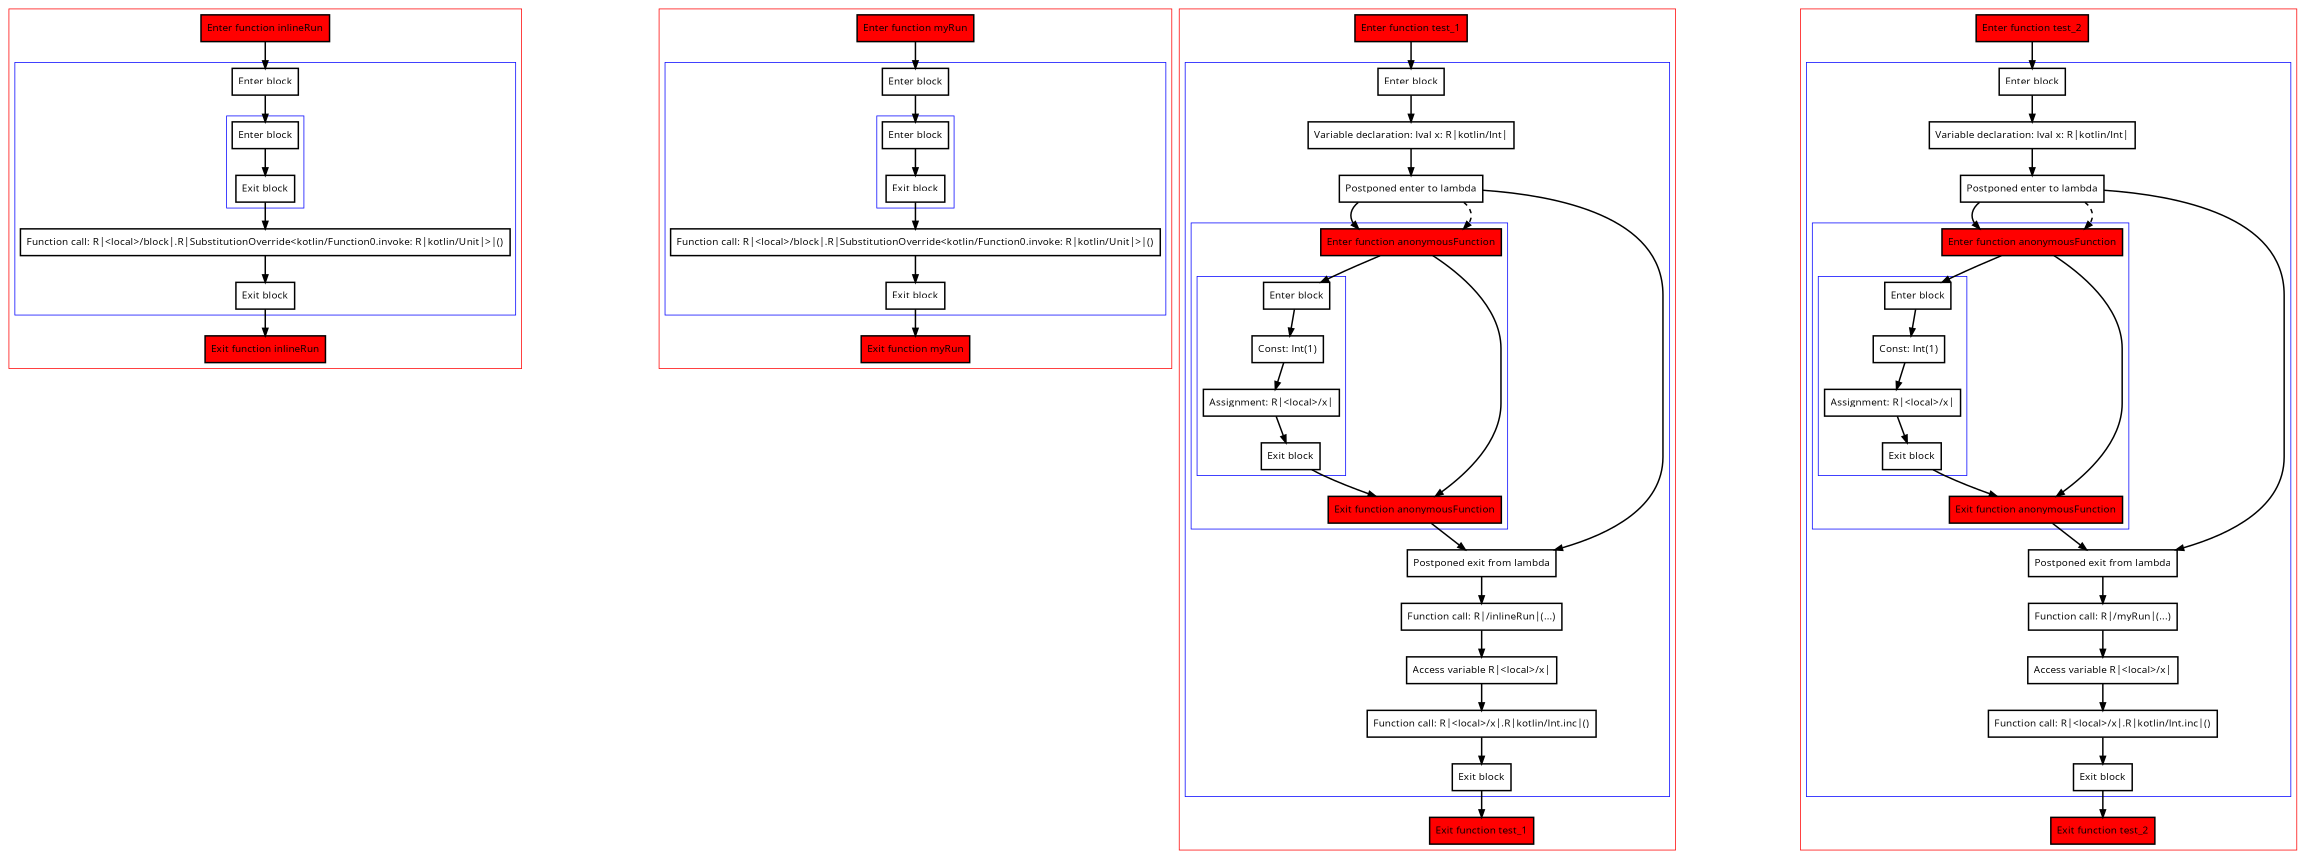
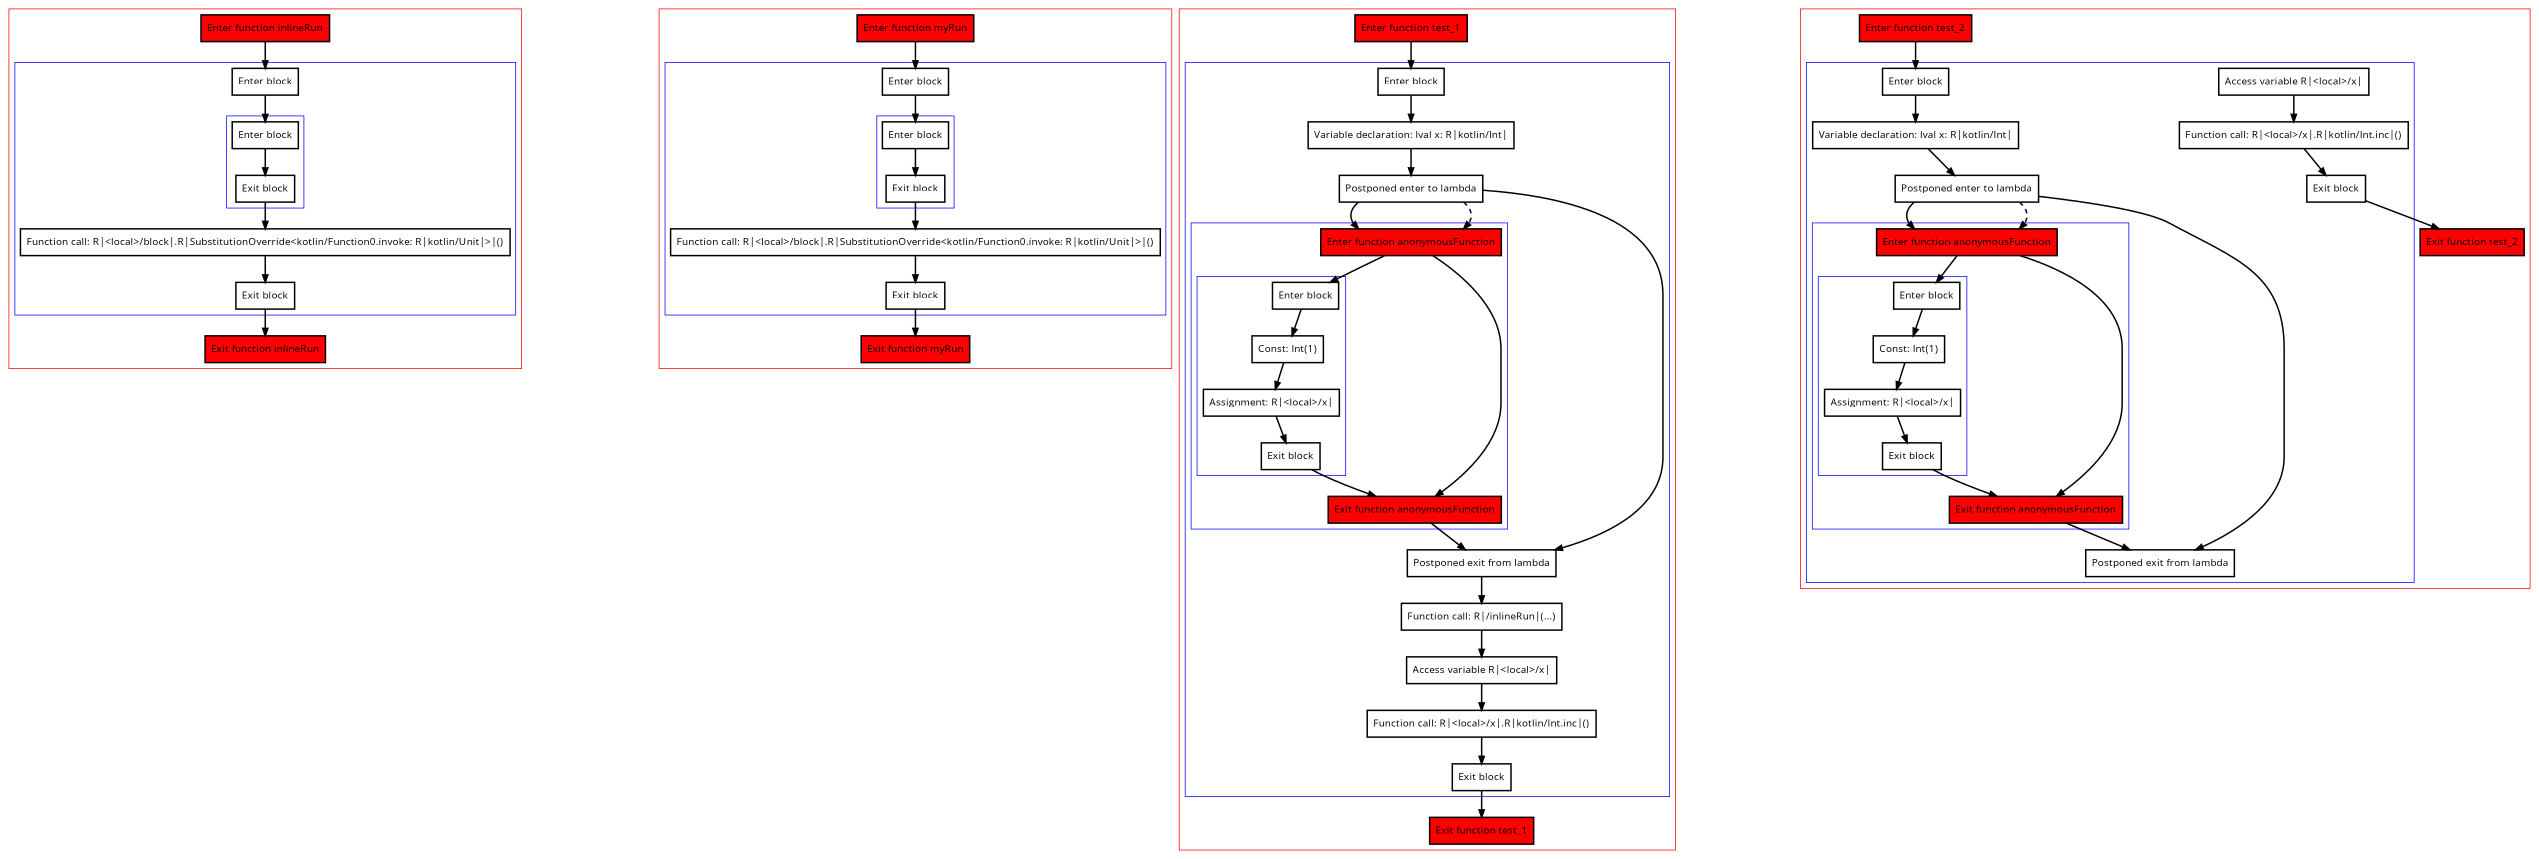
node "Function call: R|/myRun|(...)": removed
